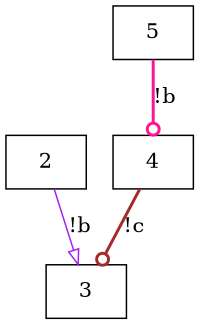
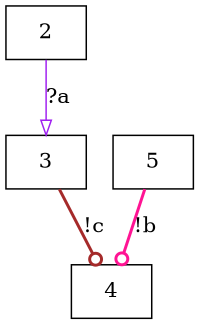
edge "4" -> "3": reversed
edge "2" -> "3": label "!b" -> "?a"
